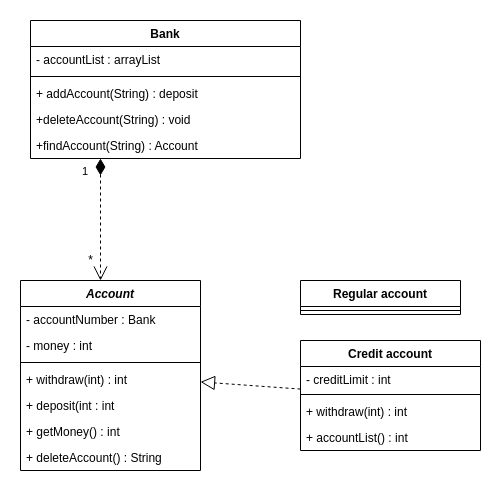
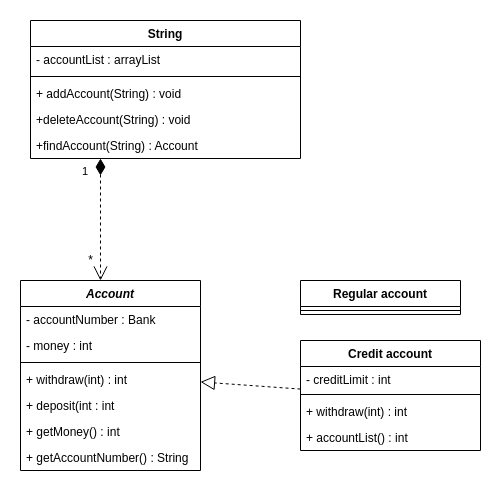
node "Bank": label "Bank" -> "String"
node "+ addAccount(String) : deposit": label "+ addAccount(String) : deposit" -> "+ addAccount(String) : void"
node "+ deleteAccount() : String": label "+ deleteAccount() : String" -> "+ getAccountNumber() : String"
